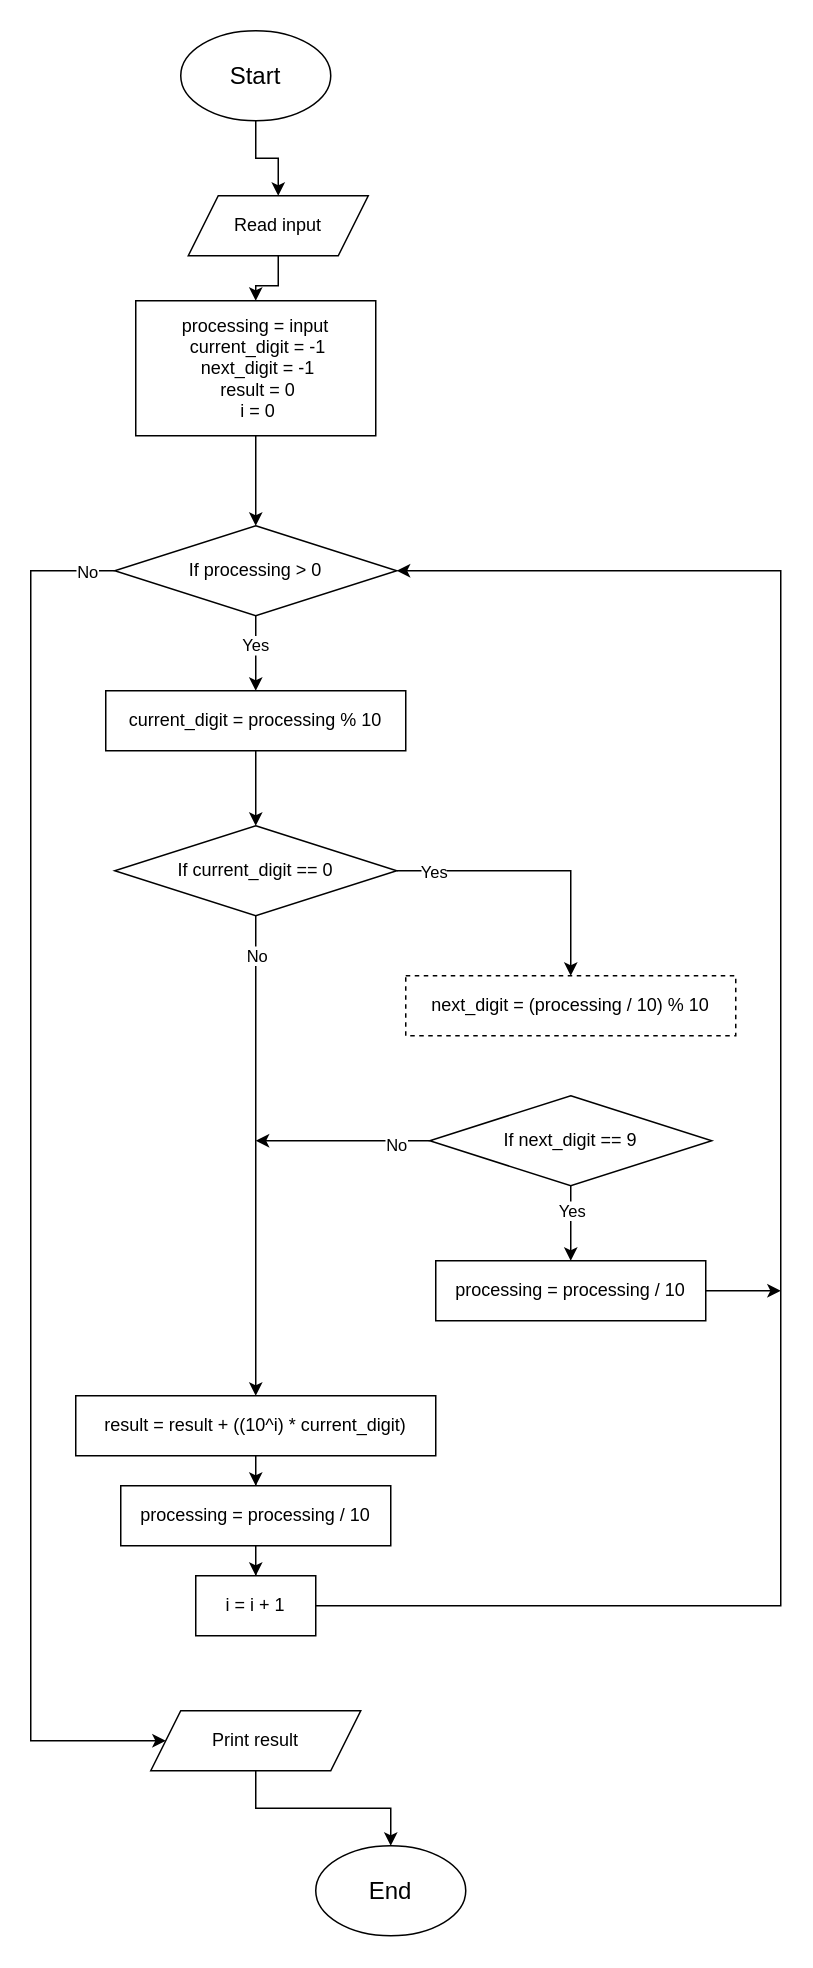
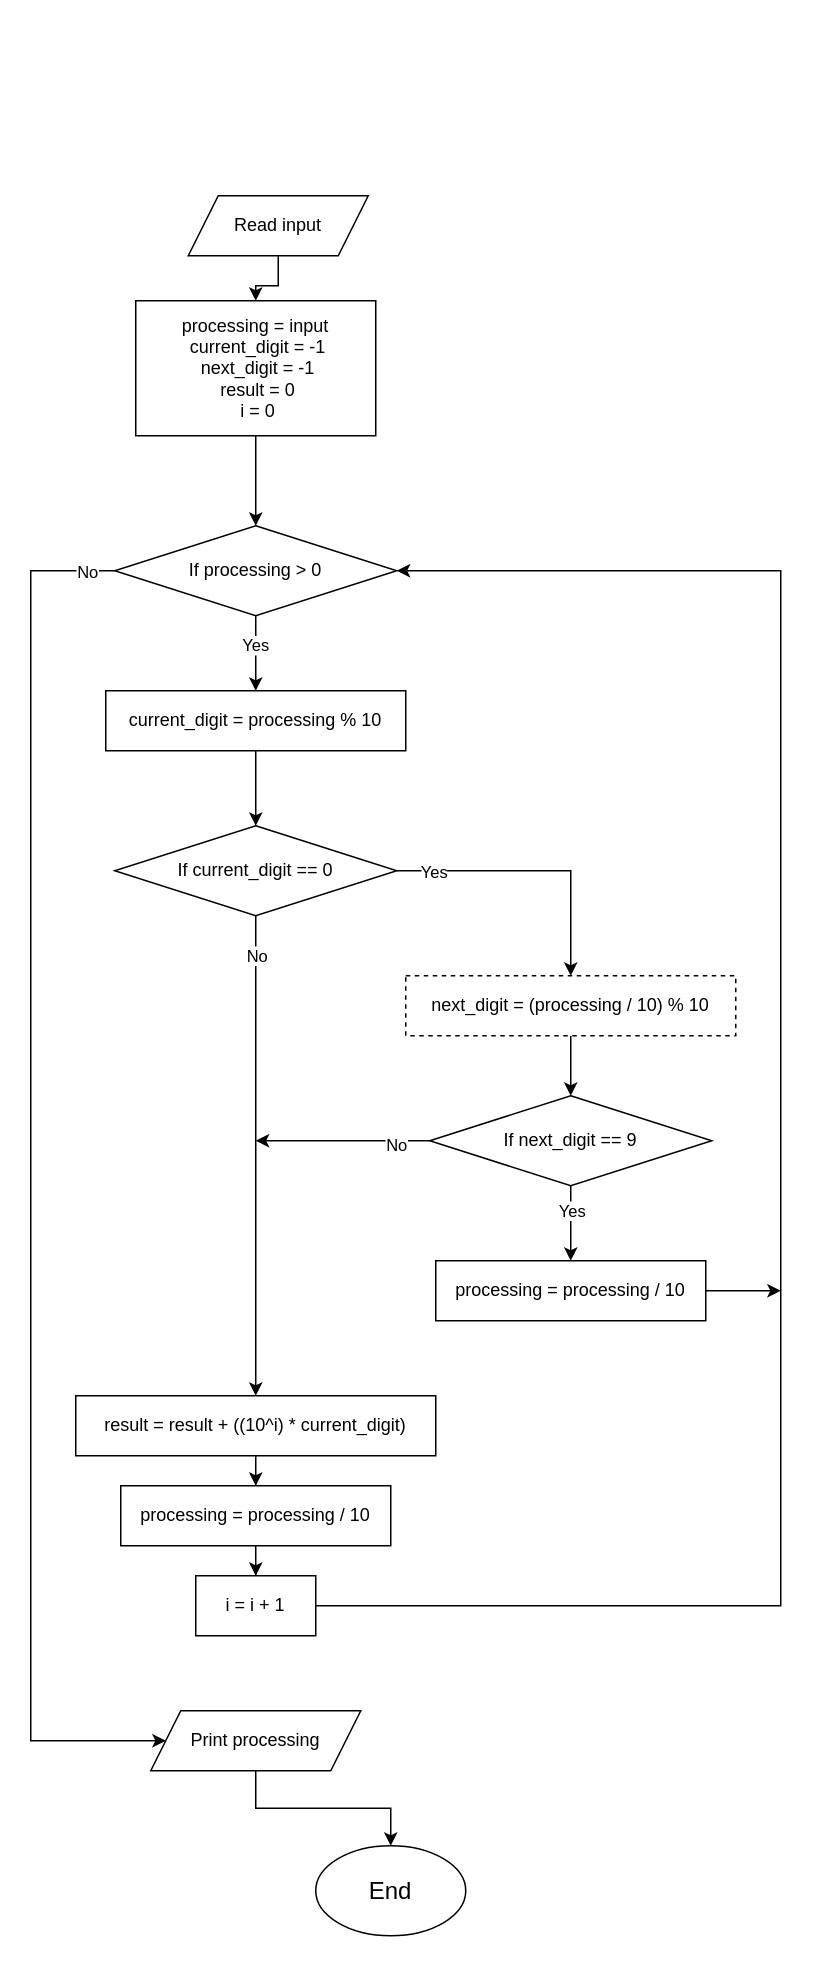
node "Start": removed
edge "Start" -> "Read input": removed
edge "next_digit = (processing / 10) % 10" -> "If next_digit == 9": added
node "Print result": label "Print result" -> "Print processing"
